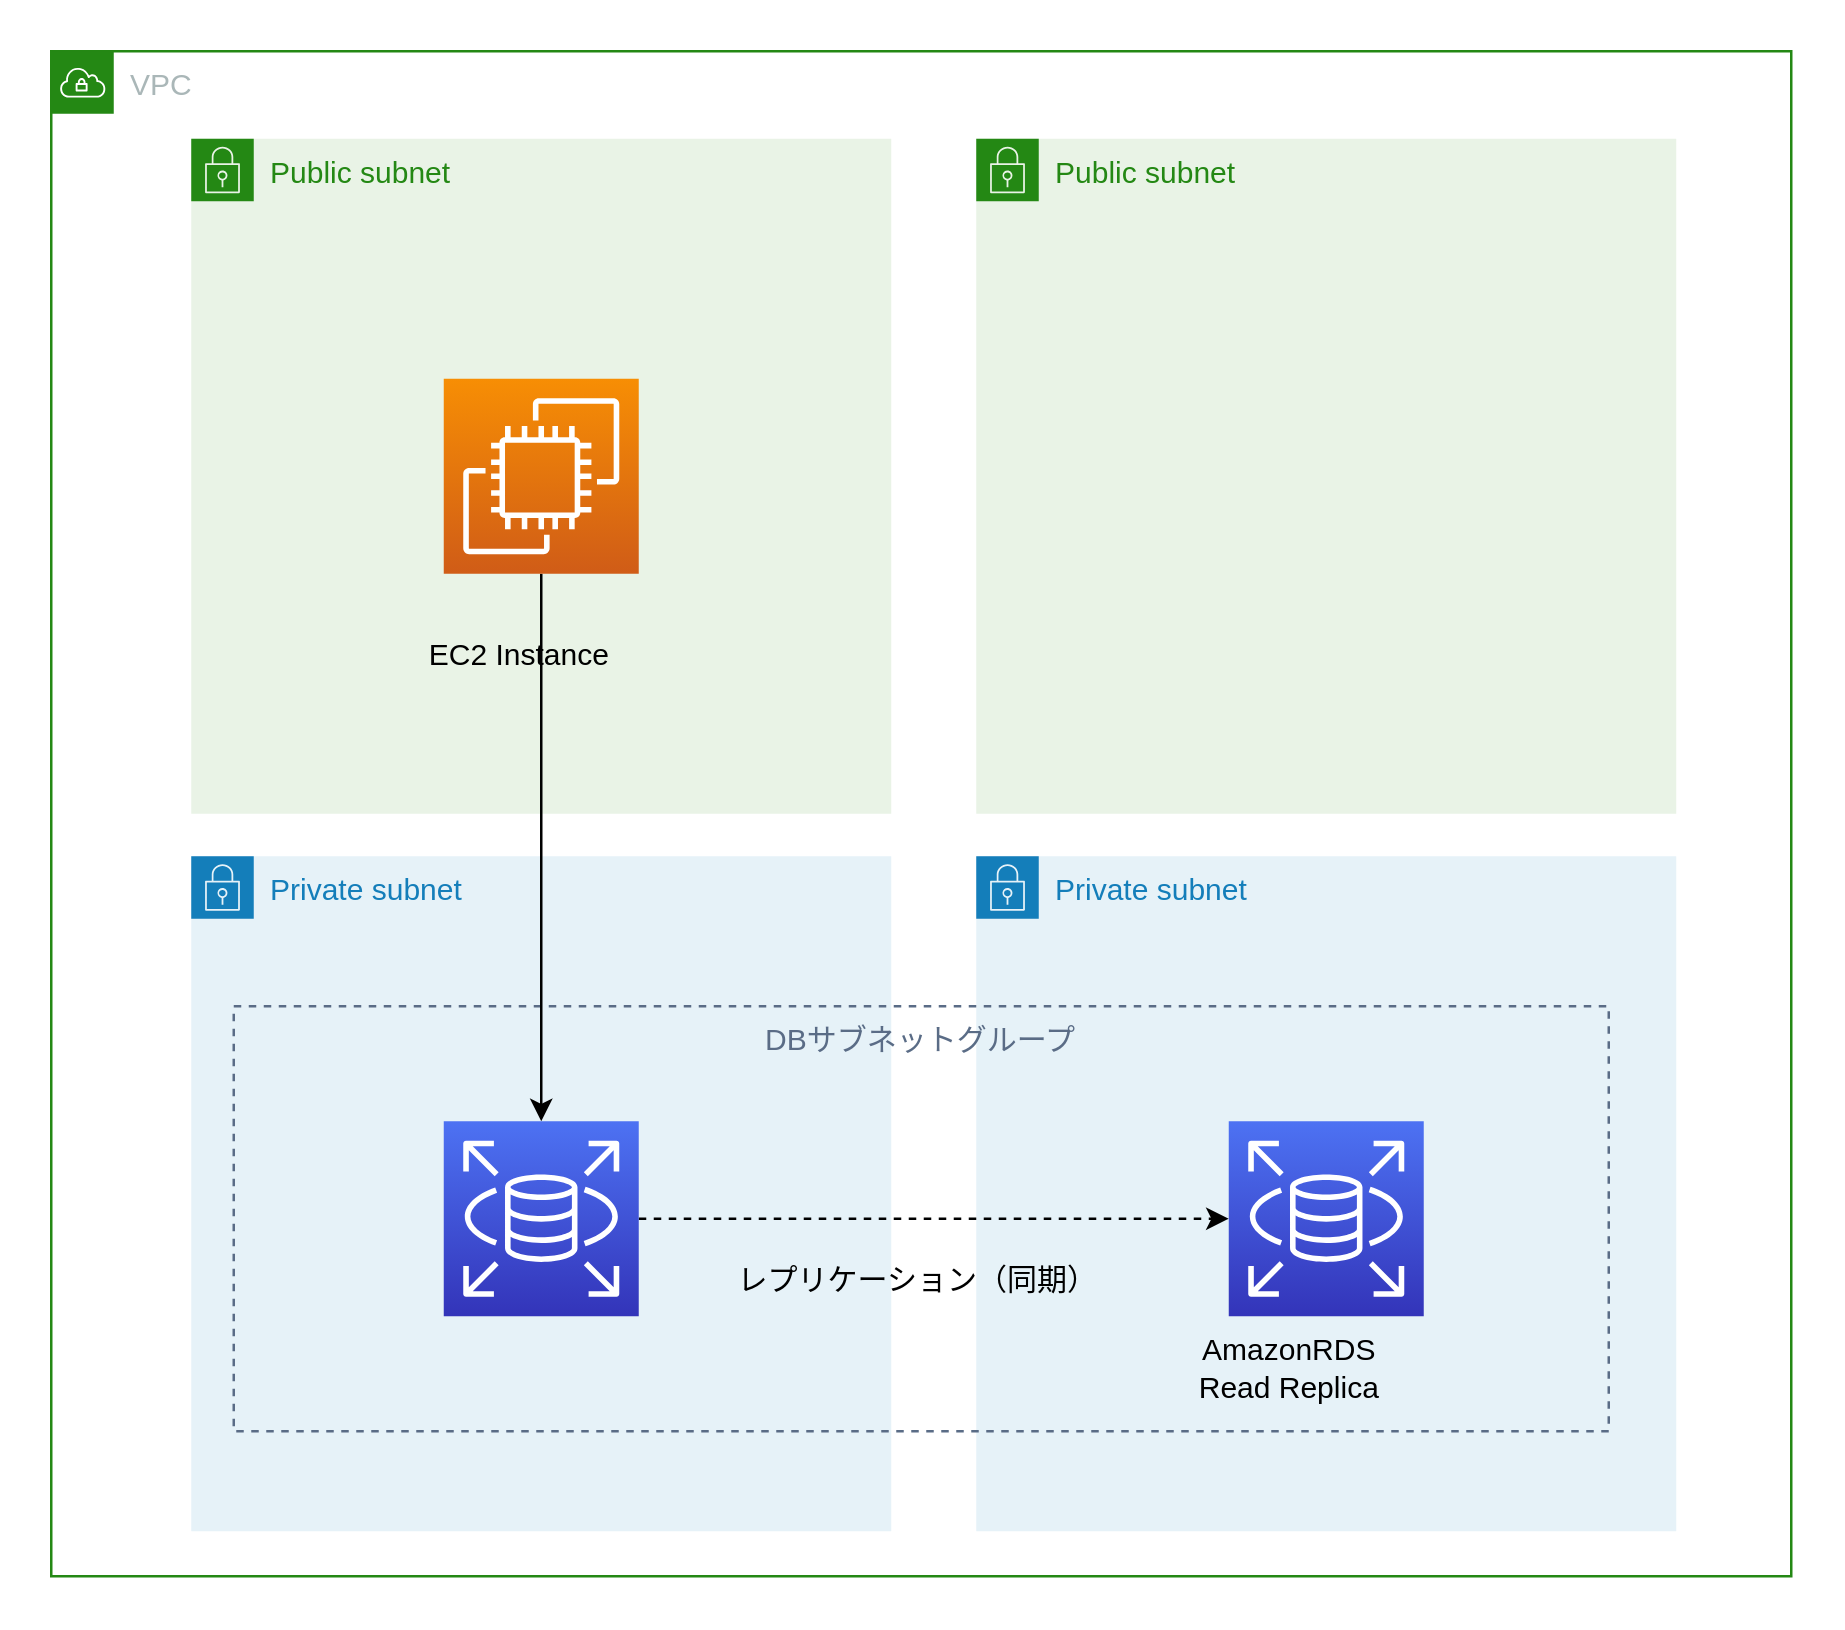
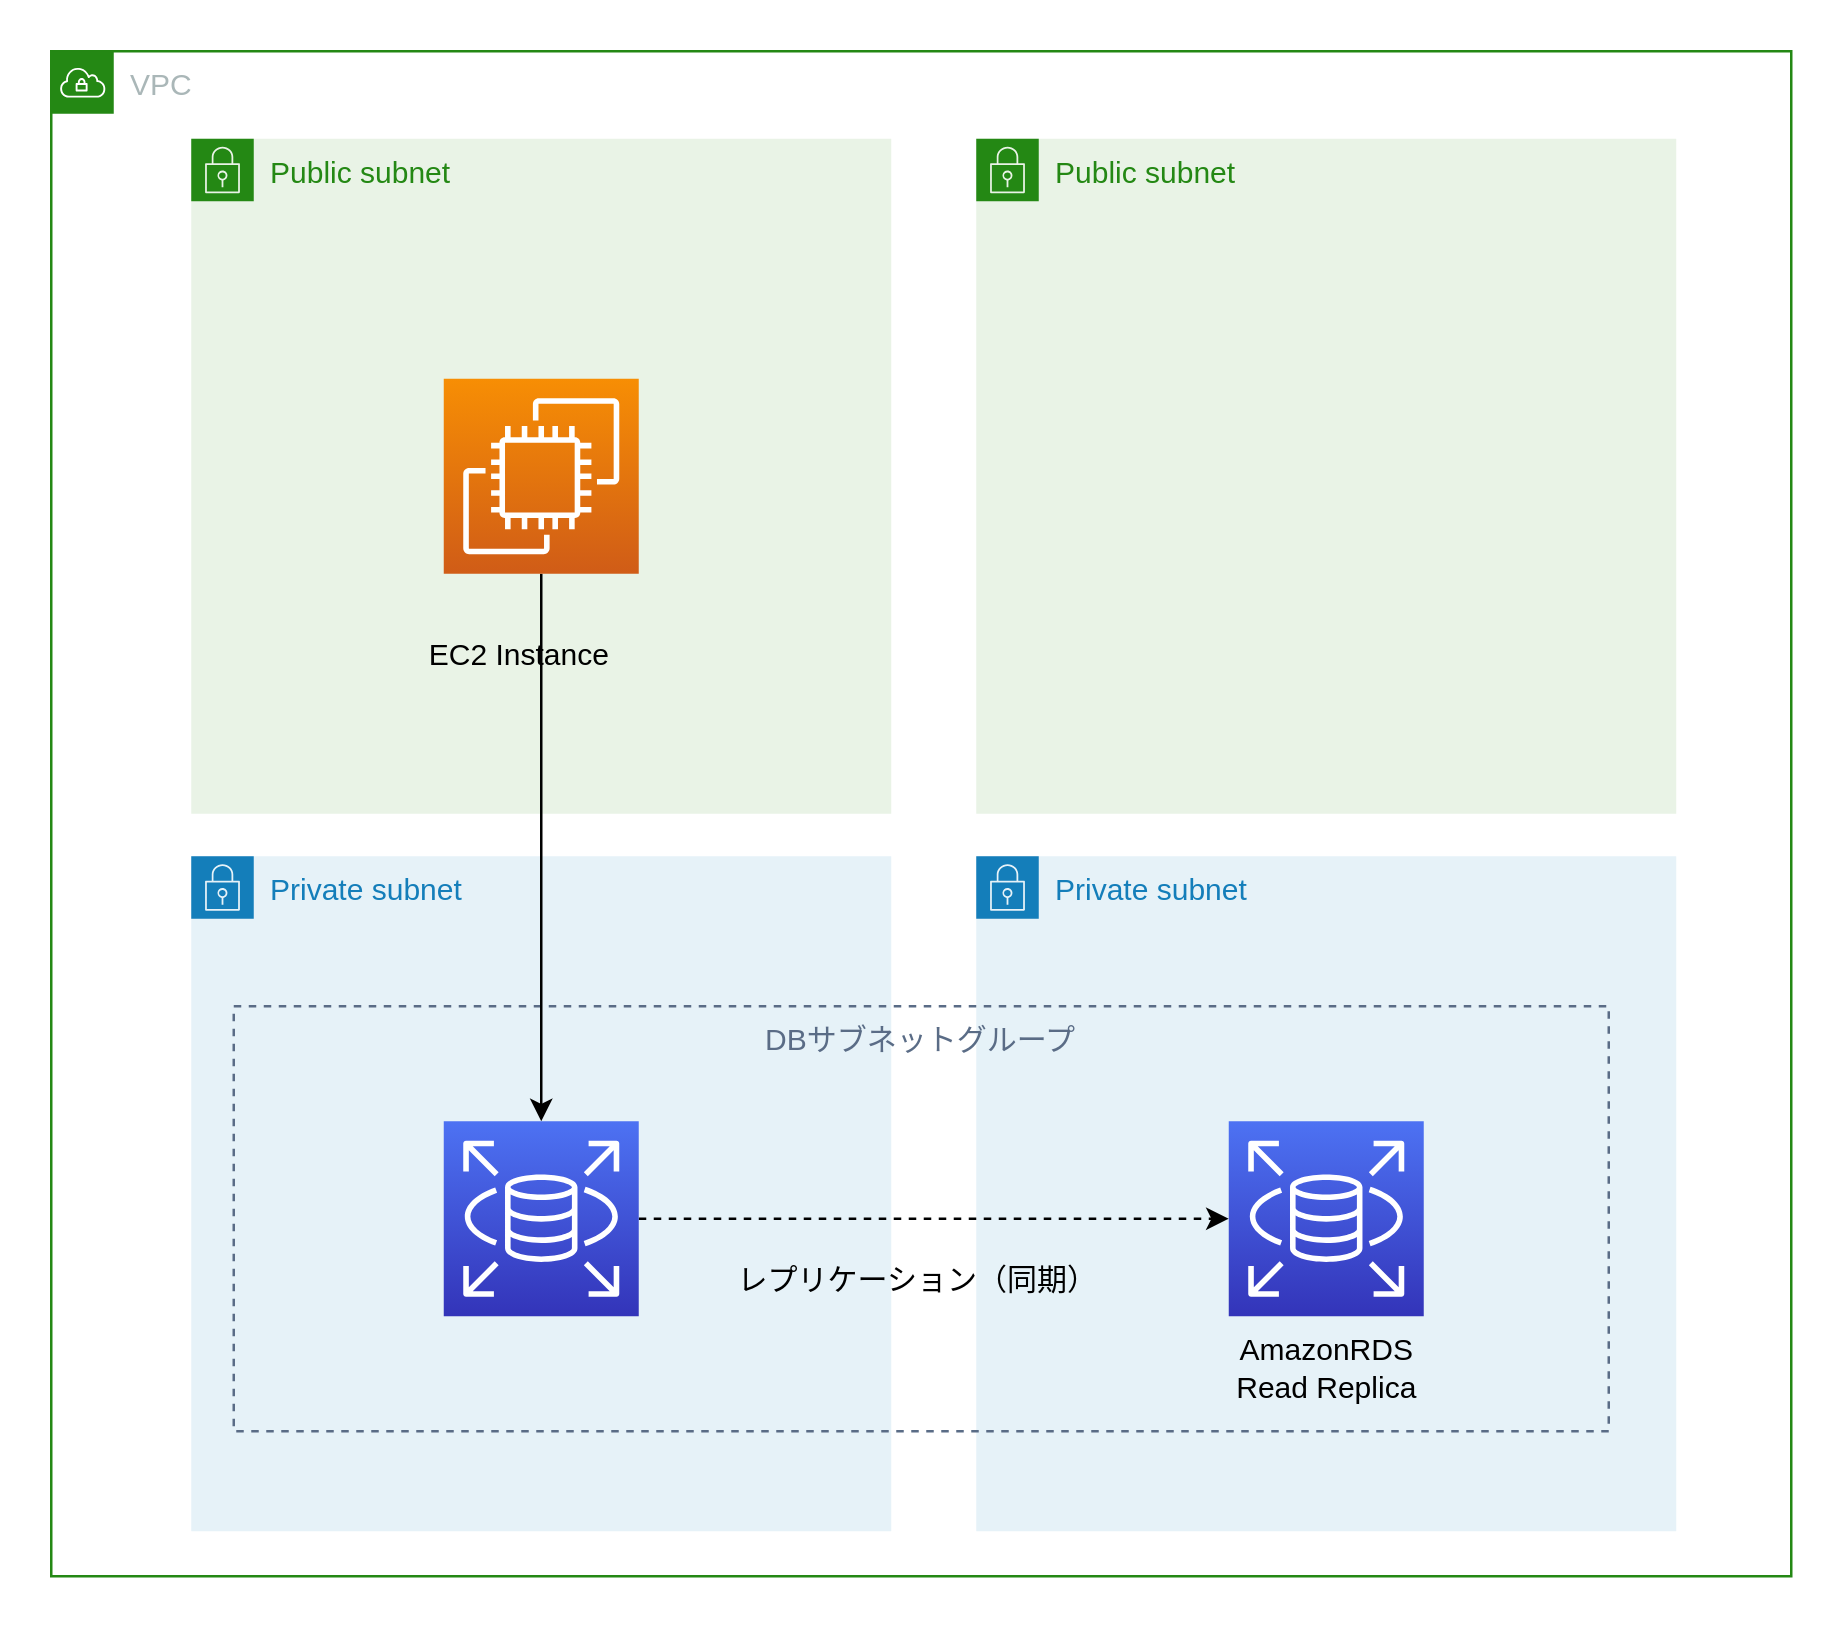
node "AmazonRDS Read Replica": moved (1289, 1369) -> (1326, 1369)
